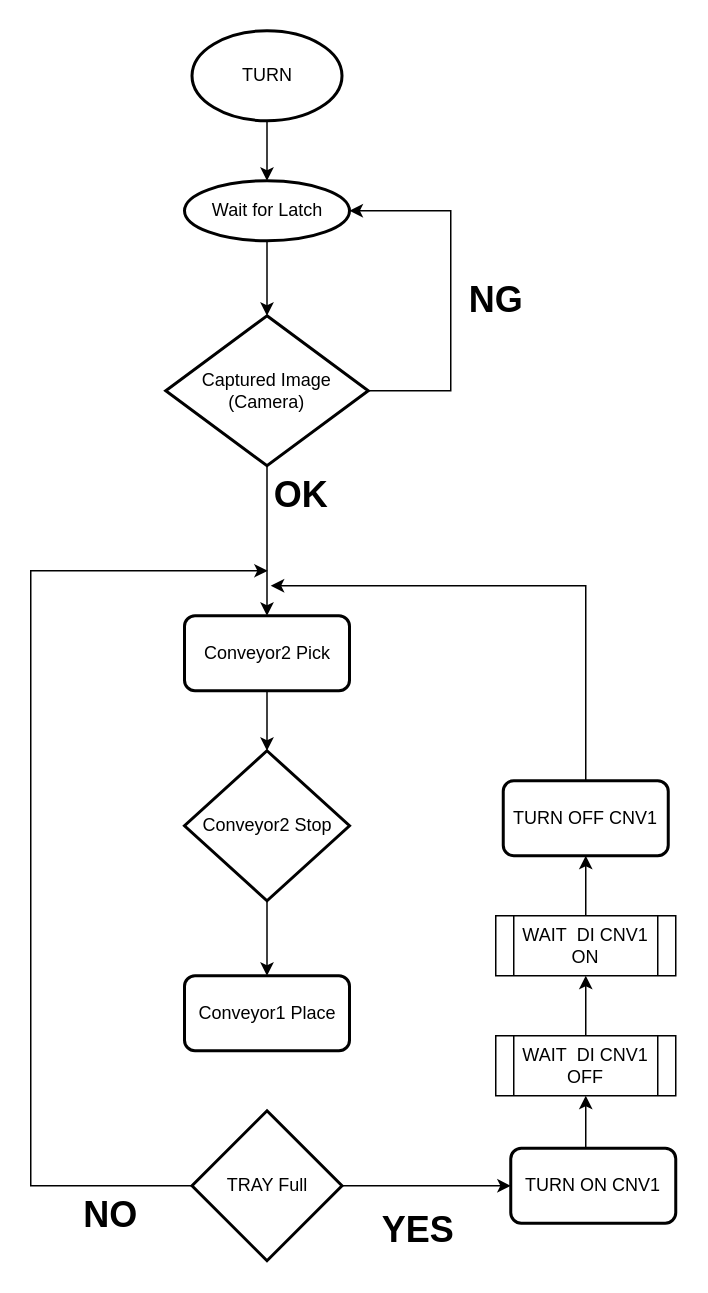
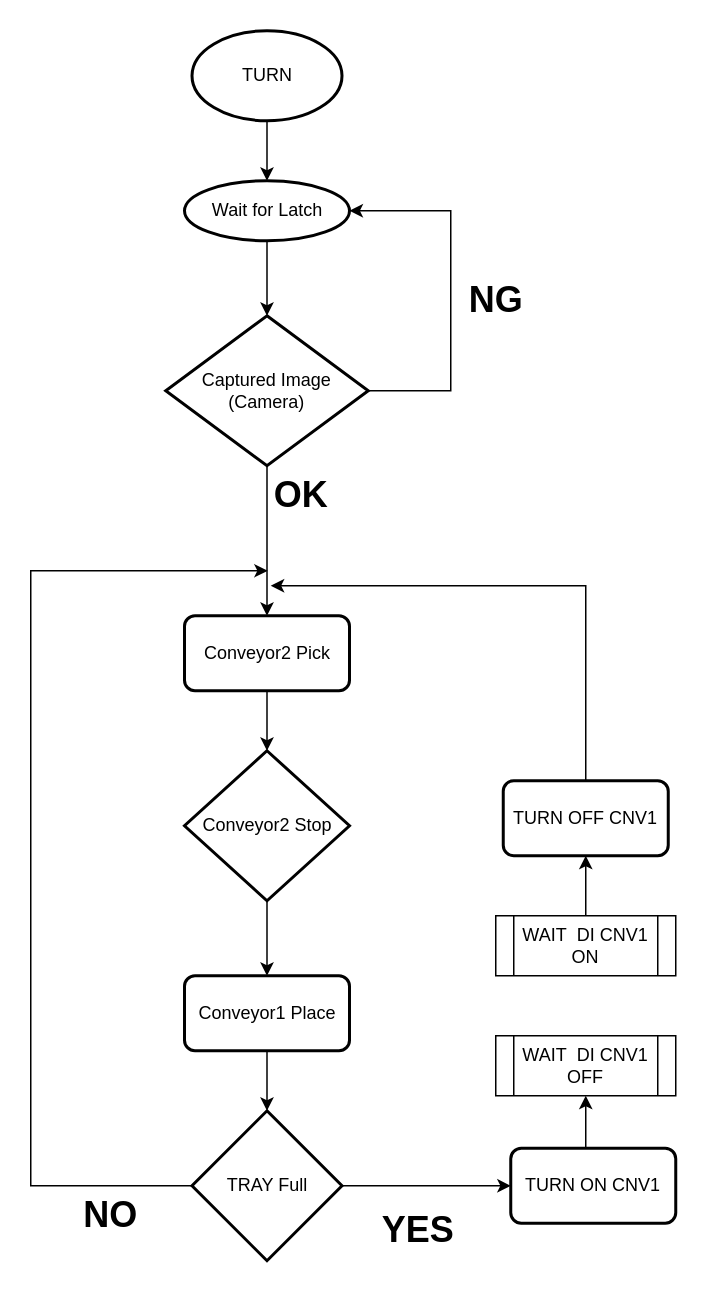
edge "WAIT DI CNV1 OFF" -> "WAIT DI CNV1 ON": removed
edge "Conveyor1 Place" -> "TRAY Full": added
